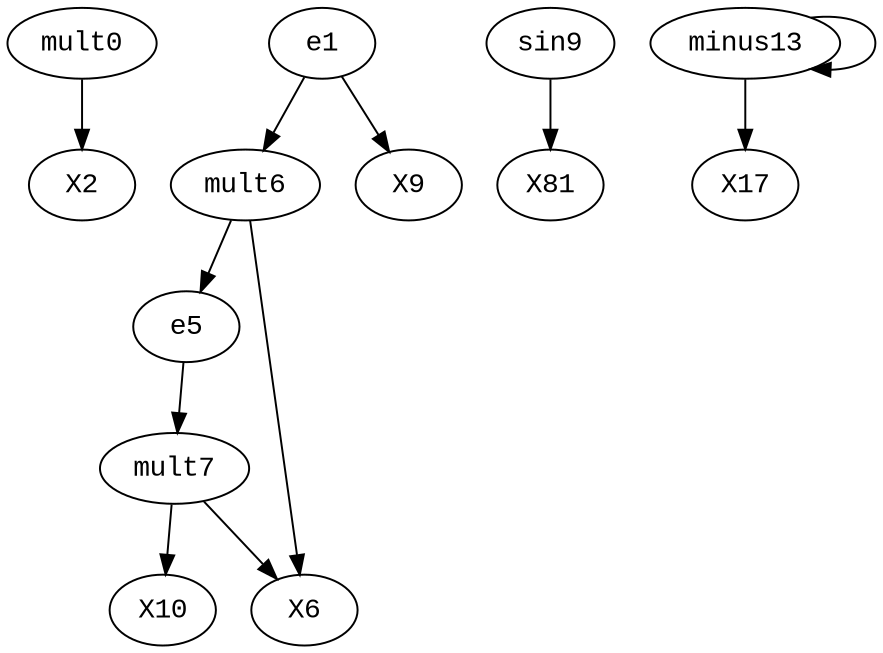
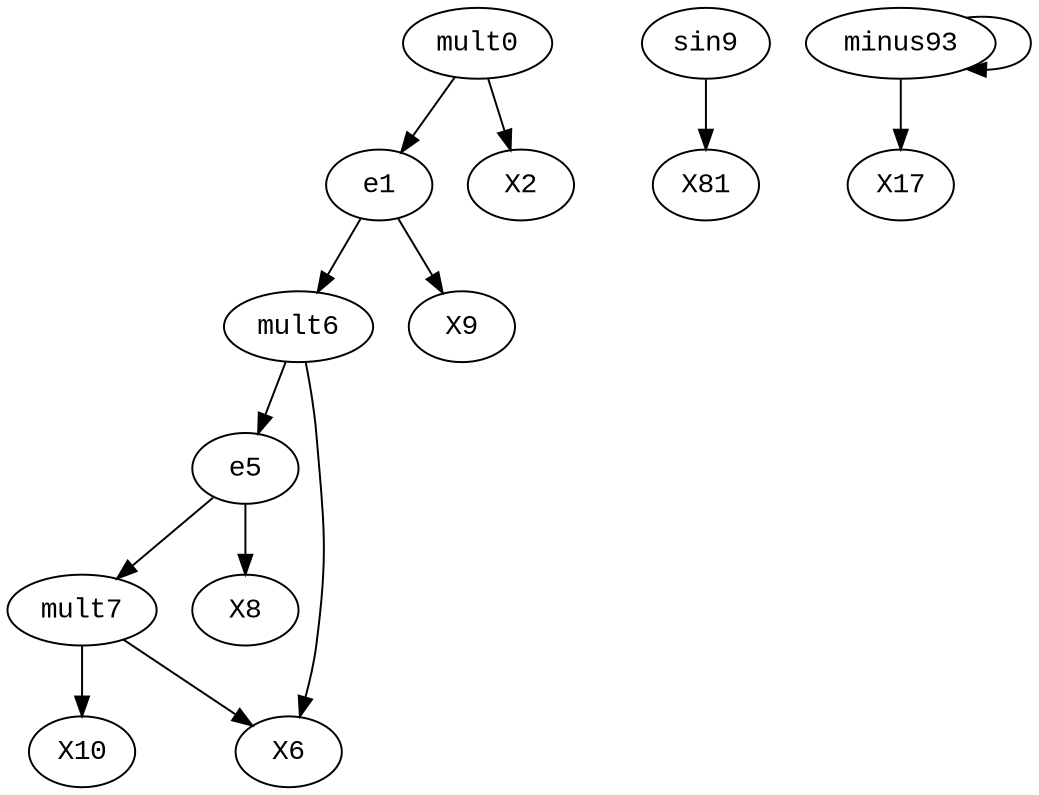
node "minus13": label "minus13" -> "minus93"
edge "mult0" -> "e1": added
node "X8": added
